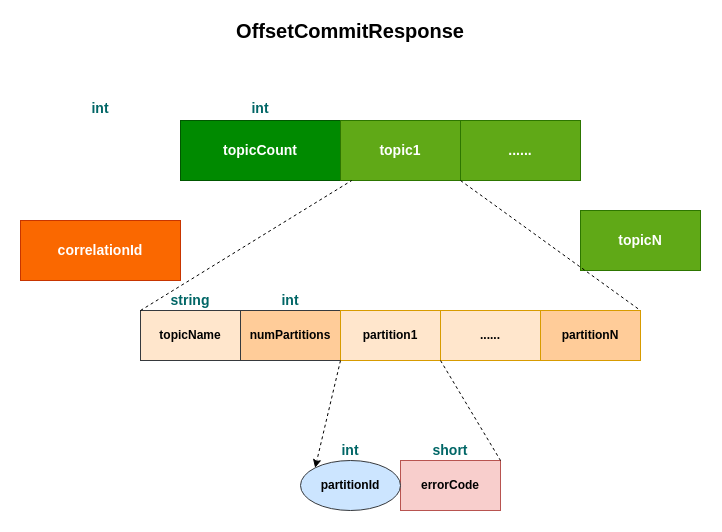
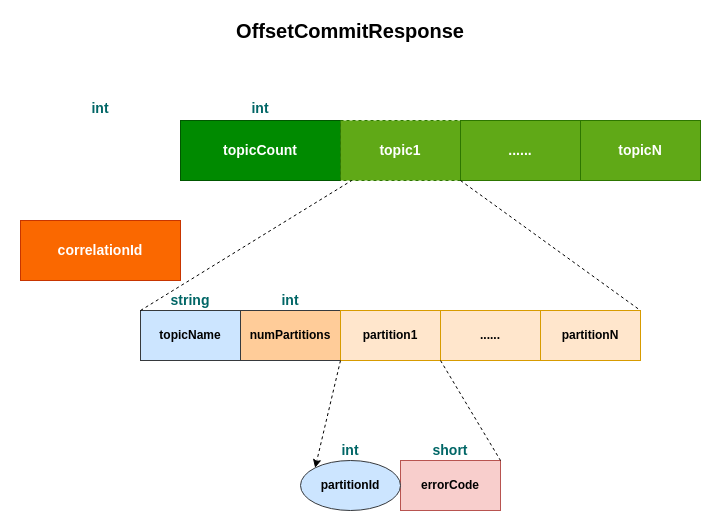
node "topic1": style solid -> dashed
node "topicN": moved (641, 241) -> (641, 151)
node "topicName": fillcolor #ffe6cc -> #cce5ff
node "partitionN": fillcolor #ffcc99 -> #ffe6cc
